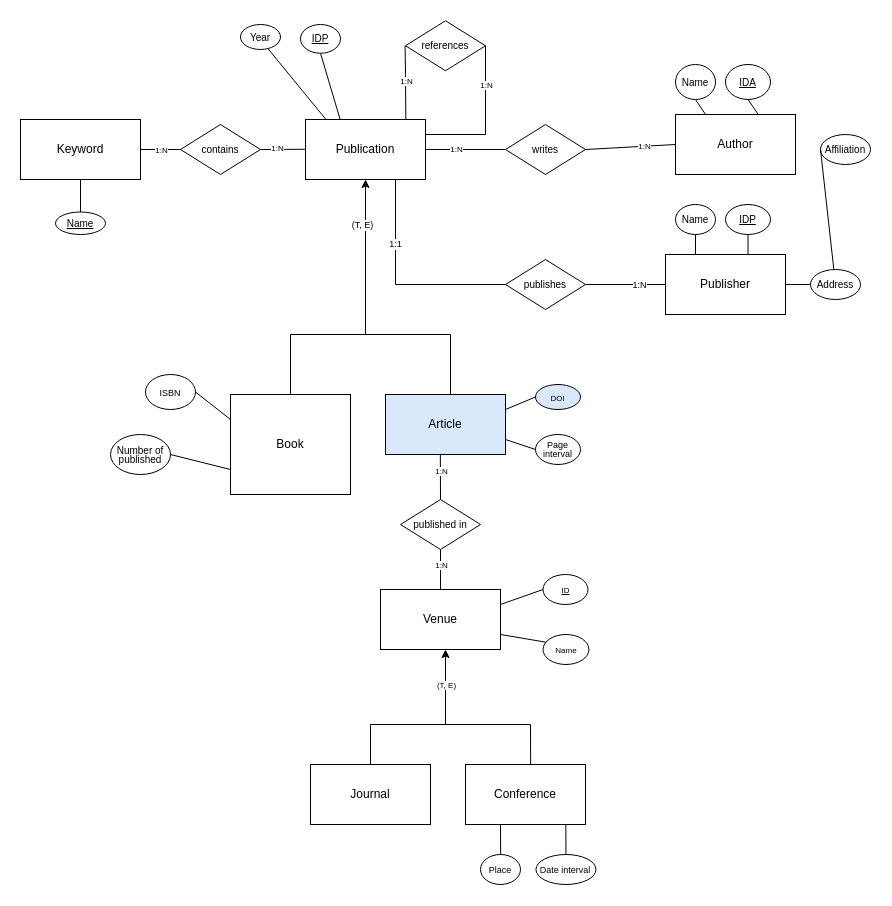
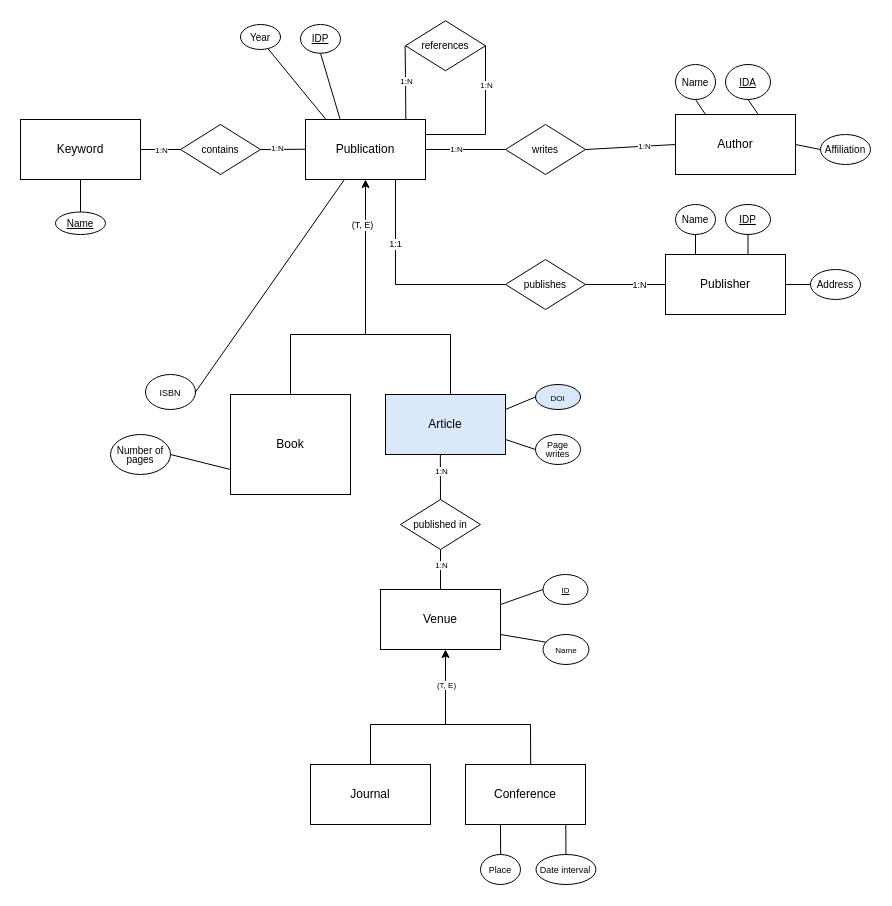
edge "Affiliation" -- "Address": now "Affiliation" -- "Author"
edge "ISBN" -- "Book": now "ISBN" -- "Publication"
node "Page interval": label "Page interval" -> "Page writes"
node "Number of published": label "Number of published" -> "Number of pages"
